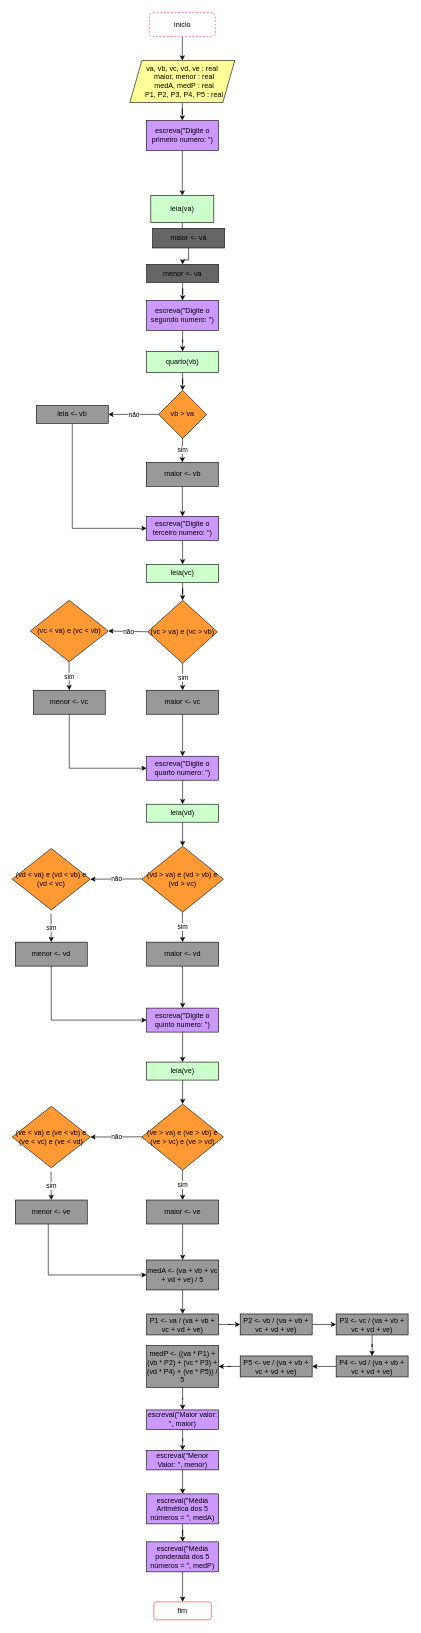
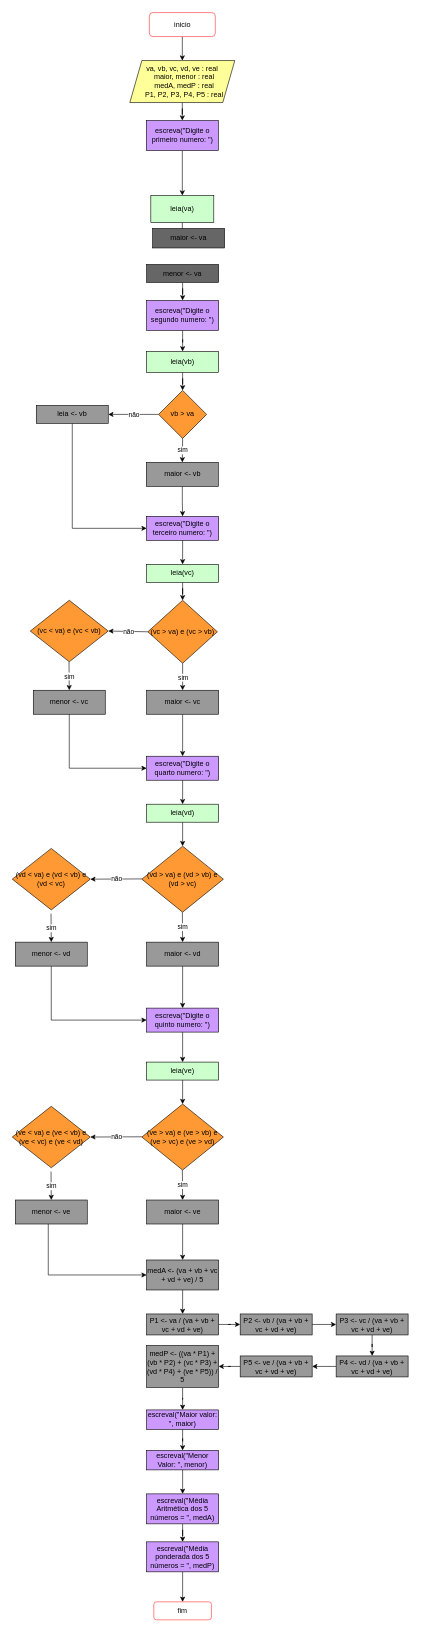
node "inicio": style dashed -> solid
edge "maior <- va" -> "menor <- va": removed
node "quarto(vb)": label "quarto(vb)" -> "leia(vb)"
